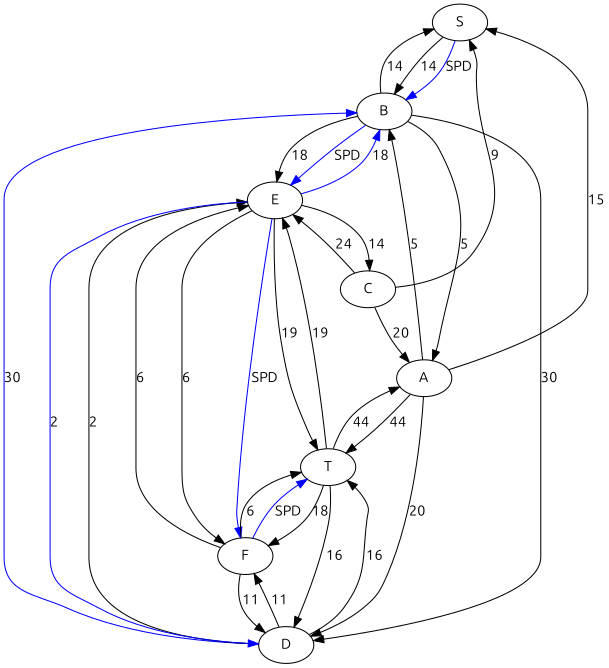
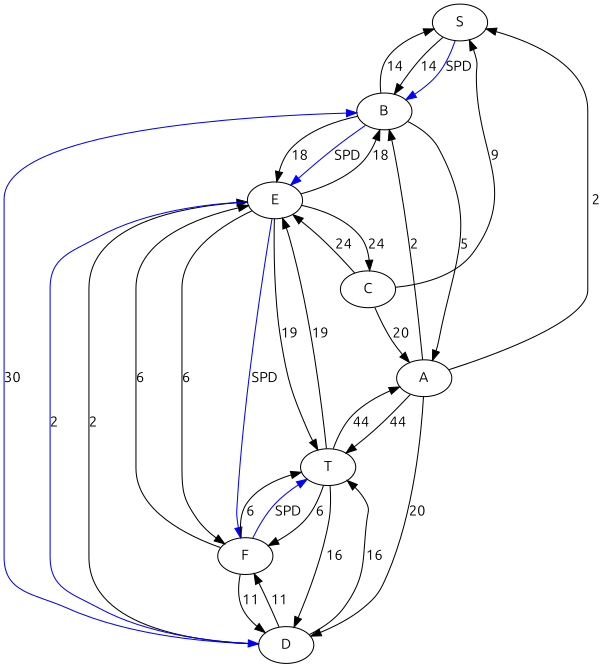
edge "E" -> "B": color blue -> black
edge "A" -> "S": label "15" -> "2"
edge "E" -> "C": label "14" -> "24"
edge "A" -> "B": label "5" -> "2"
edge "B" -> "D": removed, label "30"
edge "T" -> "F": label "18" -> "6"
